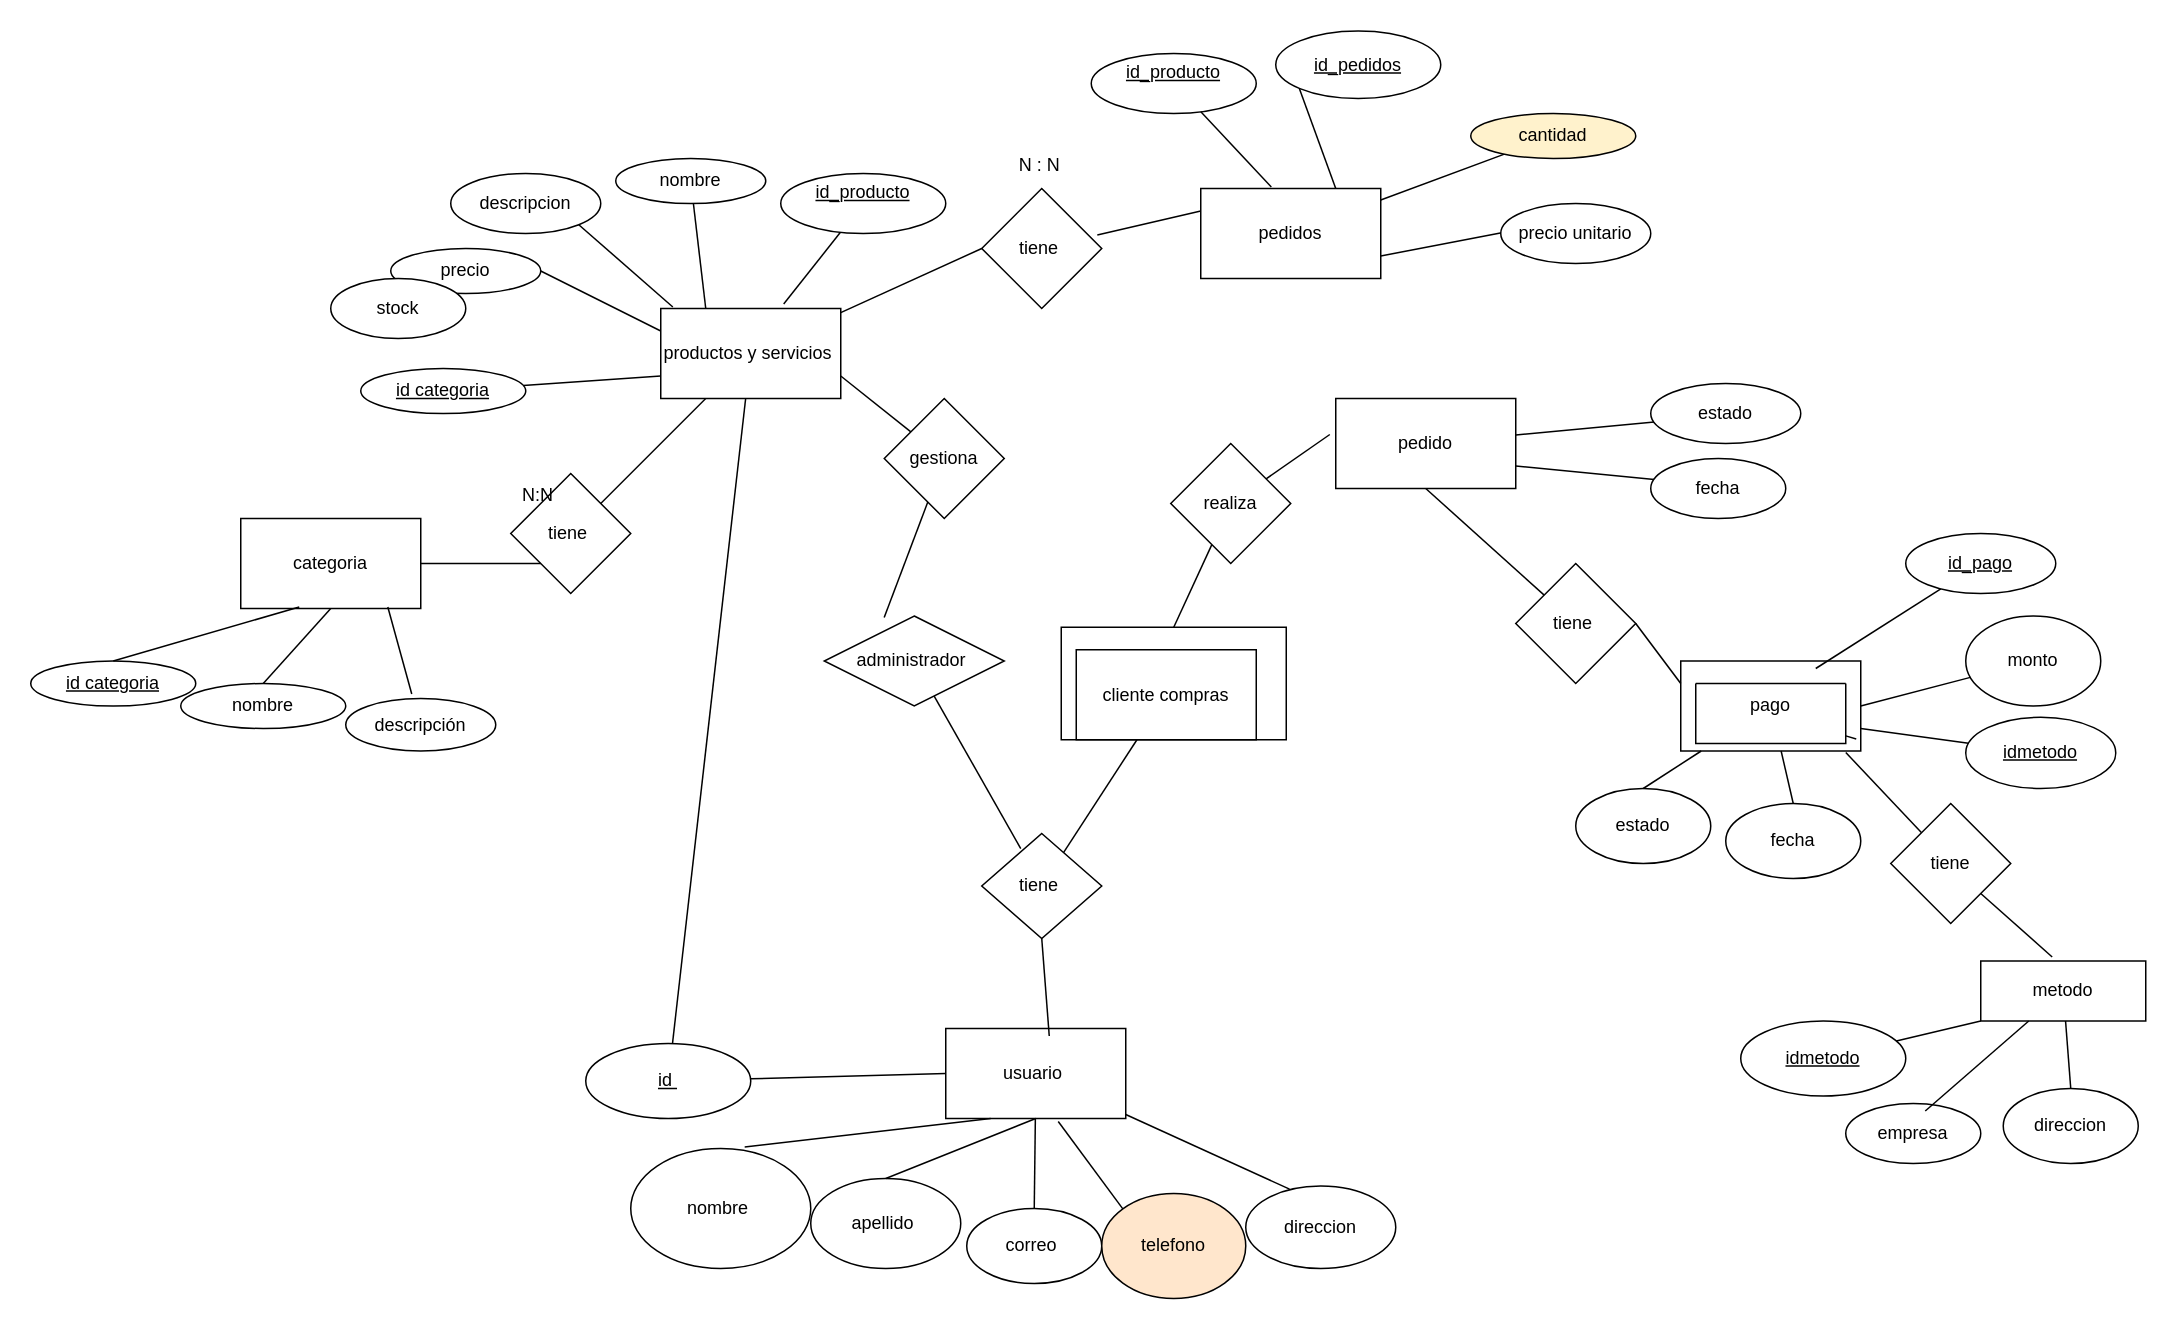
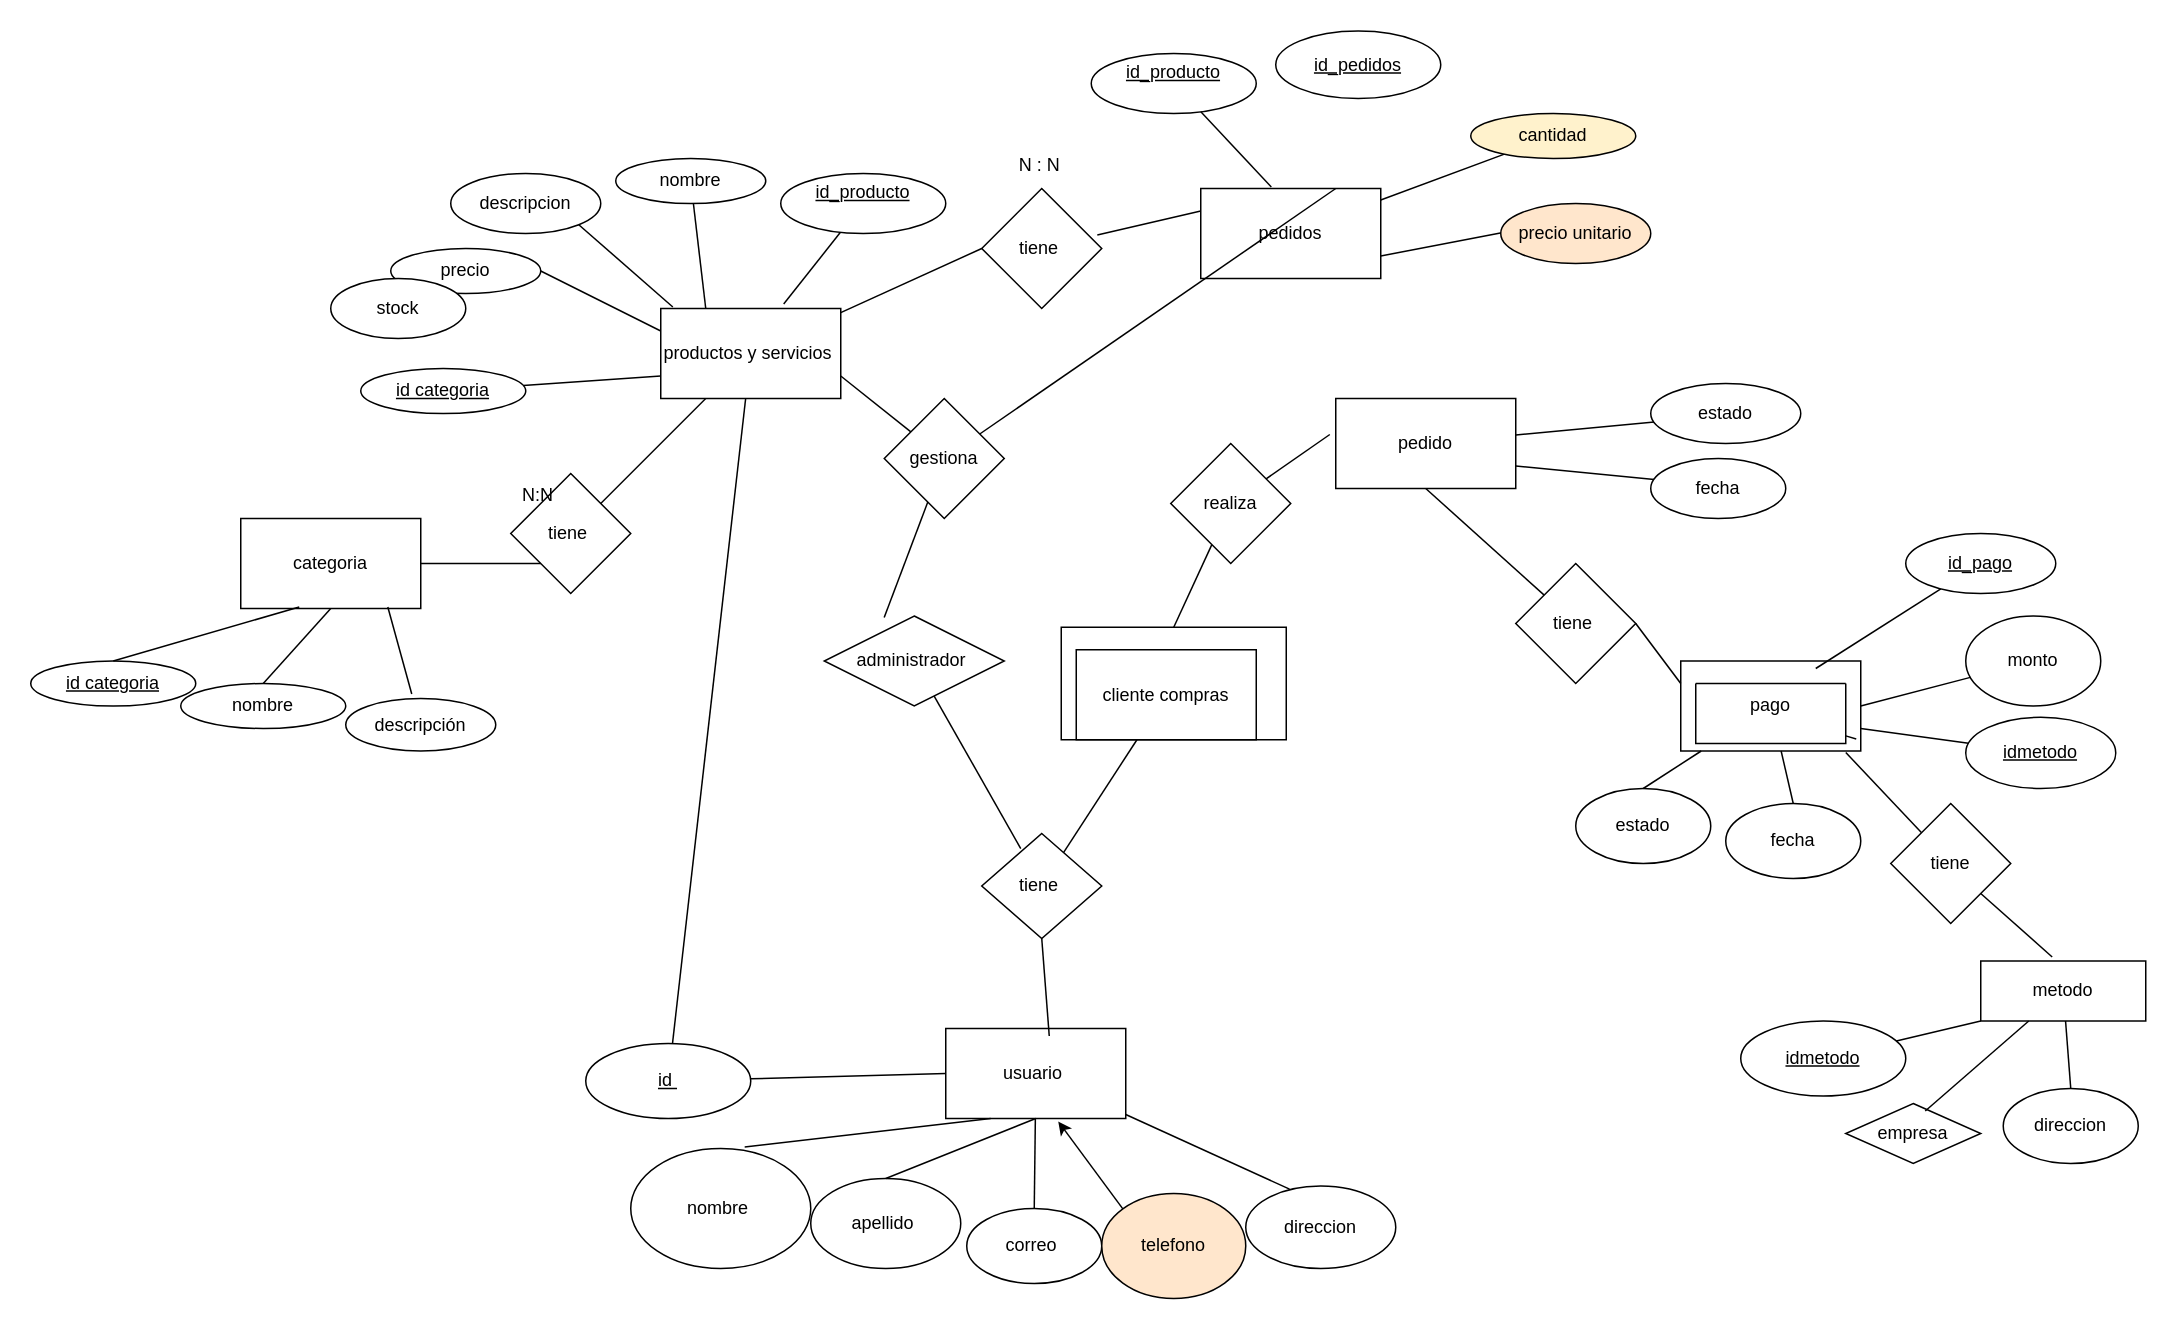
edge "id_pedidos" -- "pedidos": now "gestiona" -- "pedidos"
node "precio unitario": fillcolor #ffffff -> #ffe6cc
edge "usuario" -- "telefono": arrowhead none -> classic
node "empresa": shape ellipse -> diamond
